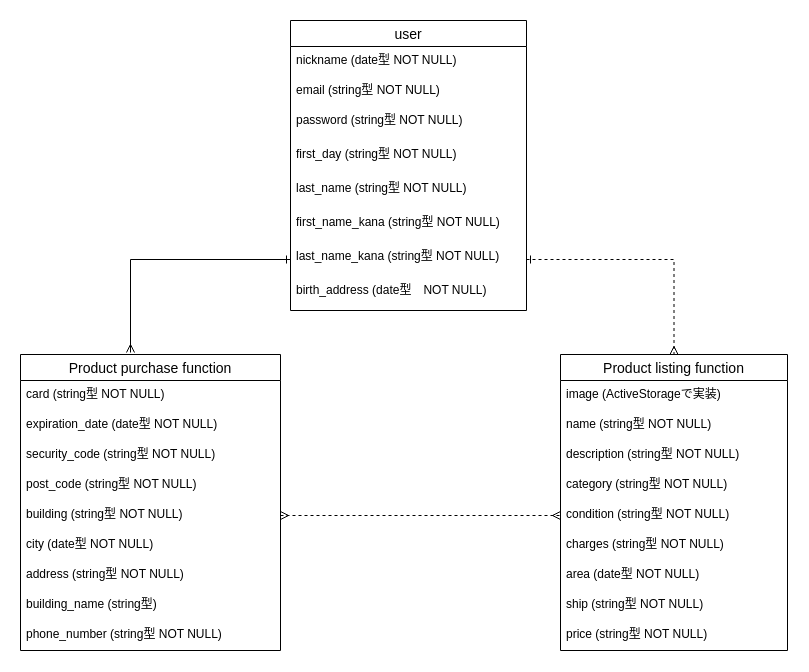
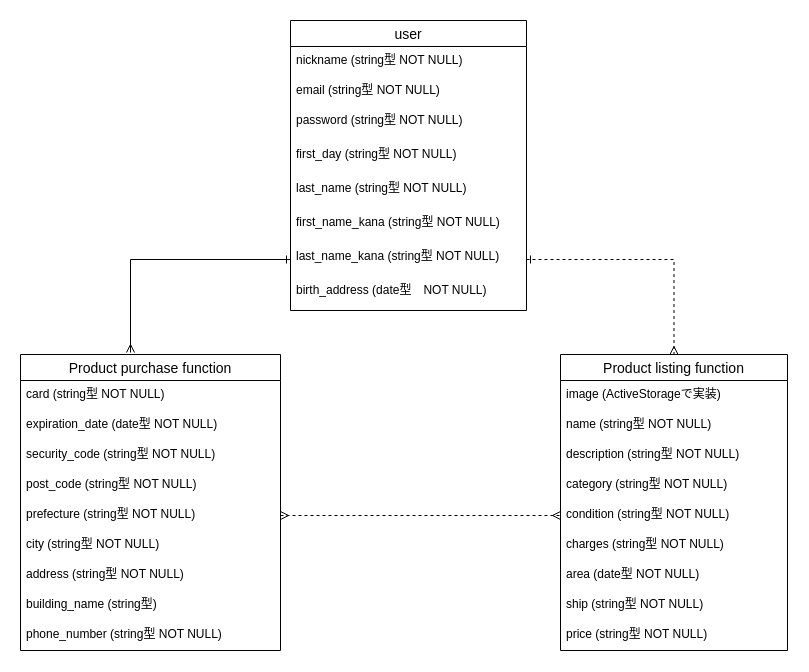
node "nickname (date型 NOT NULL)": label "nickname (date型 NOT NULL)" -> "nickname (string型 NOT NULL)"
node "building (string型 NOT NULL)": label "building (string型 NOT NULL)" -> "prefecture (string型 NOT NULL)"
node "city (date型 NOT NULL)": label "city (date型 NOT NULL)" -> "city (string型 NOT NULL)"
